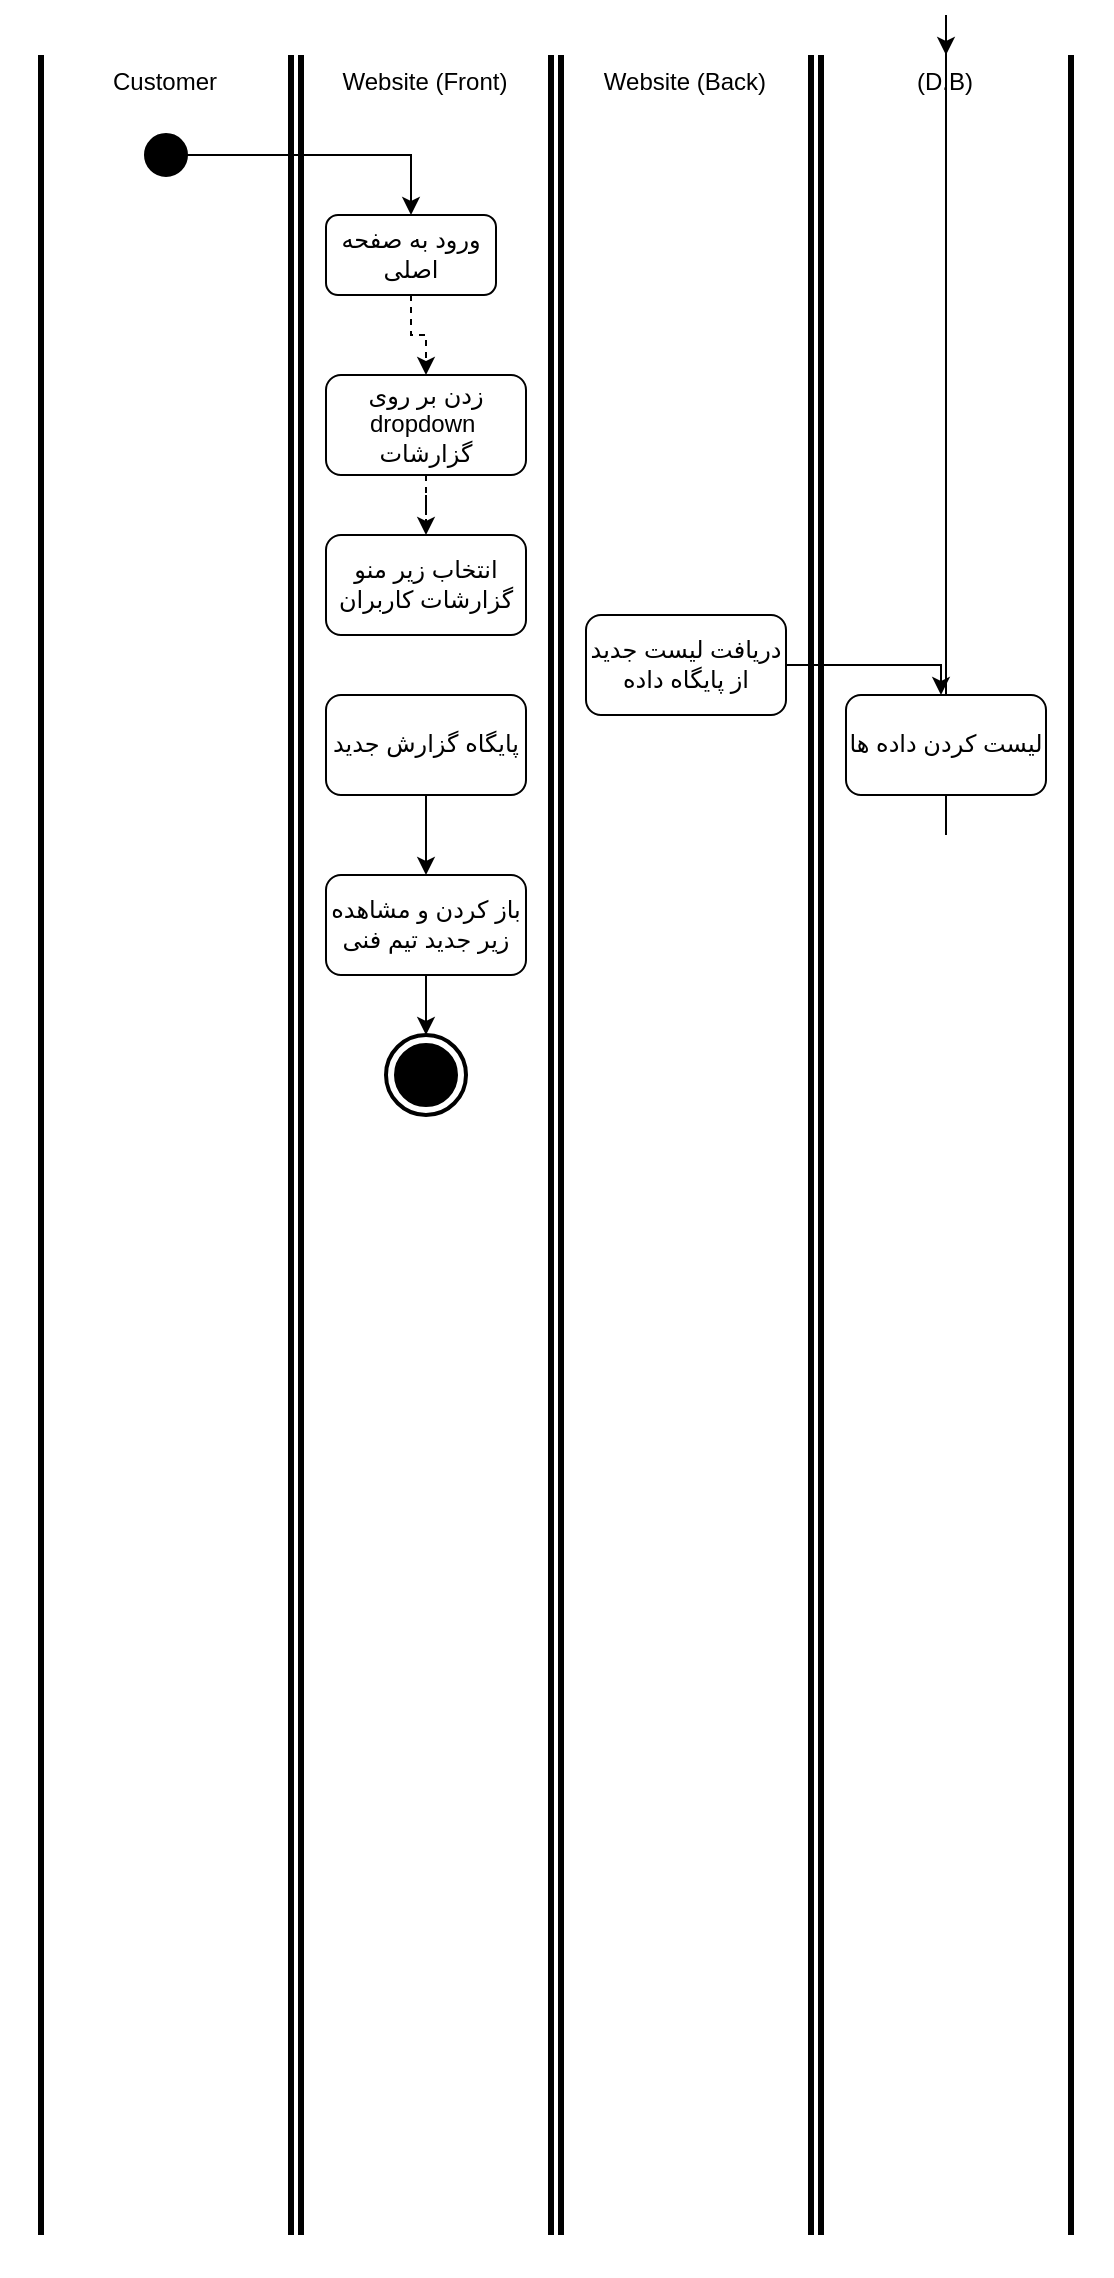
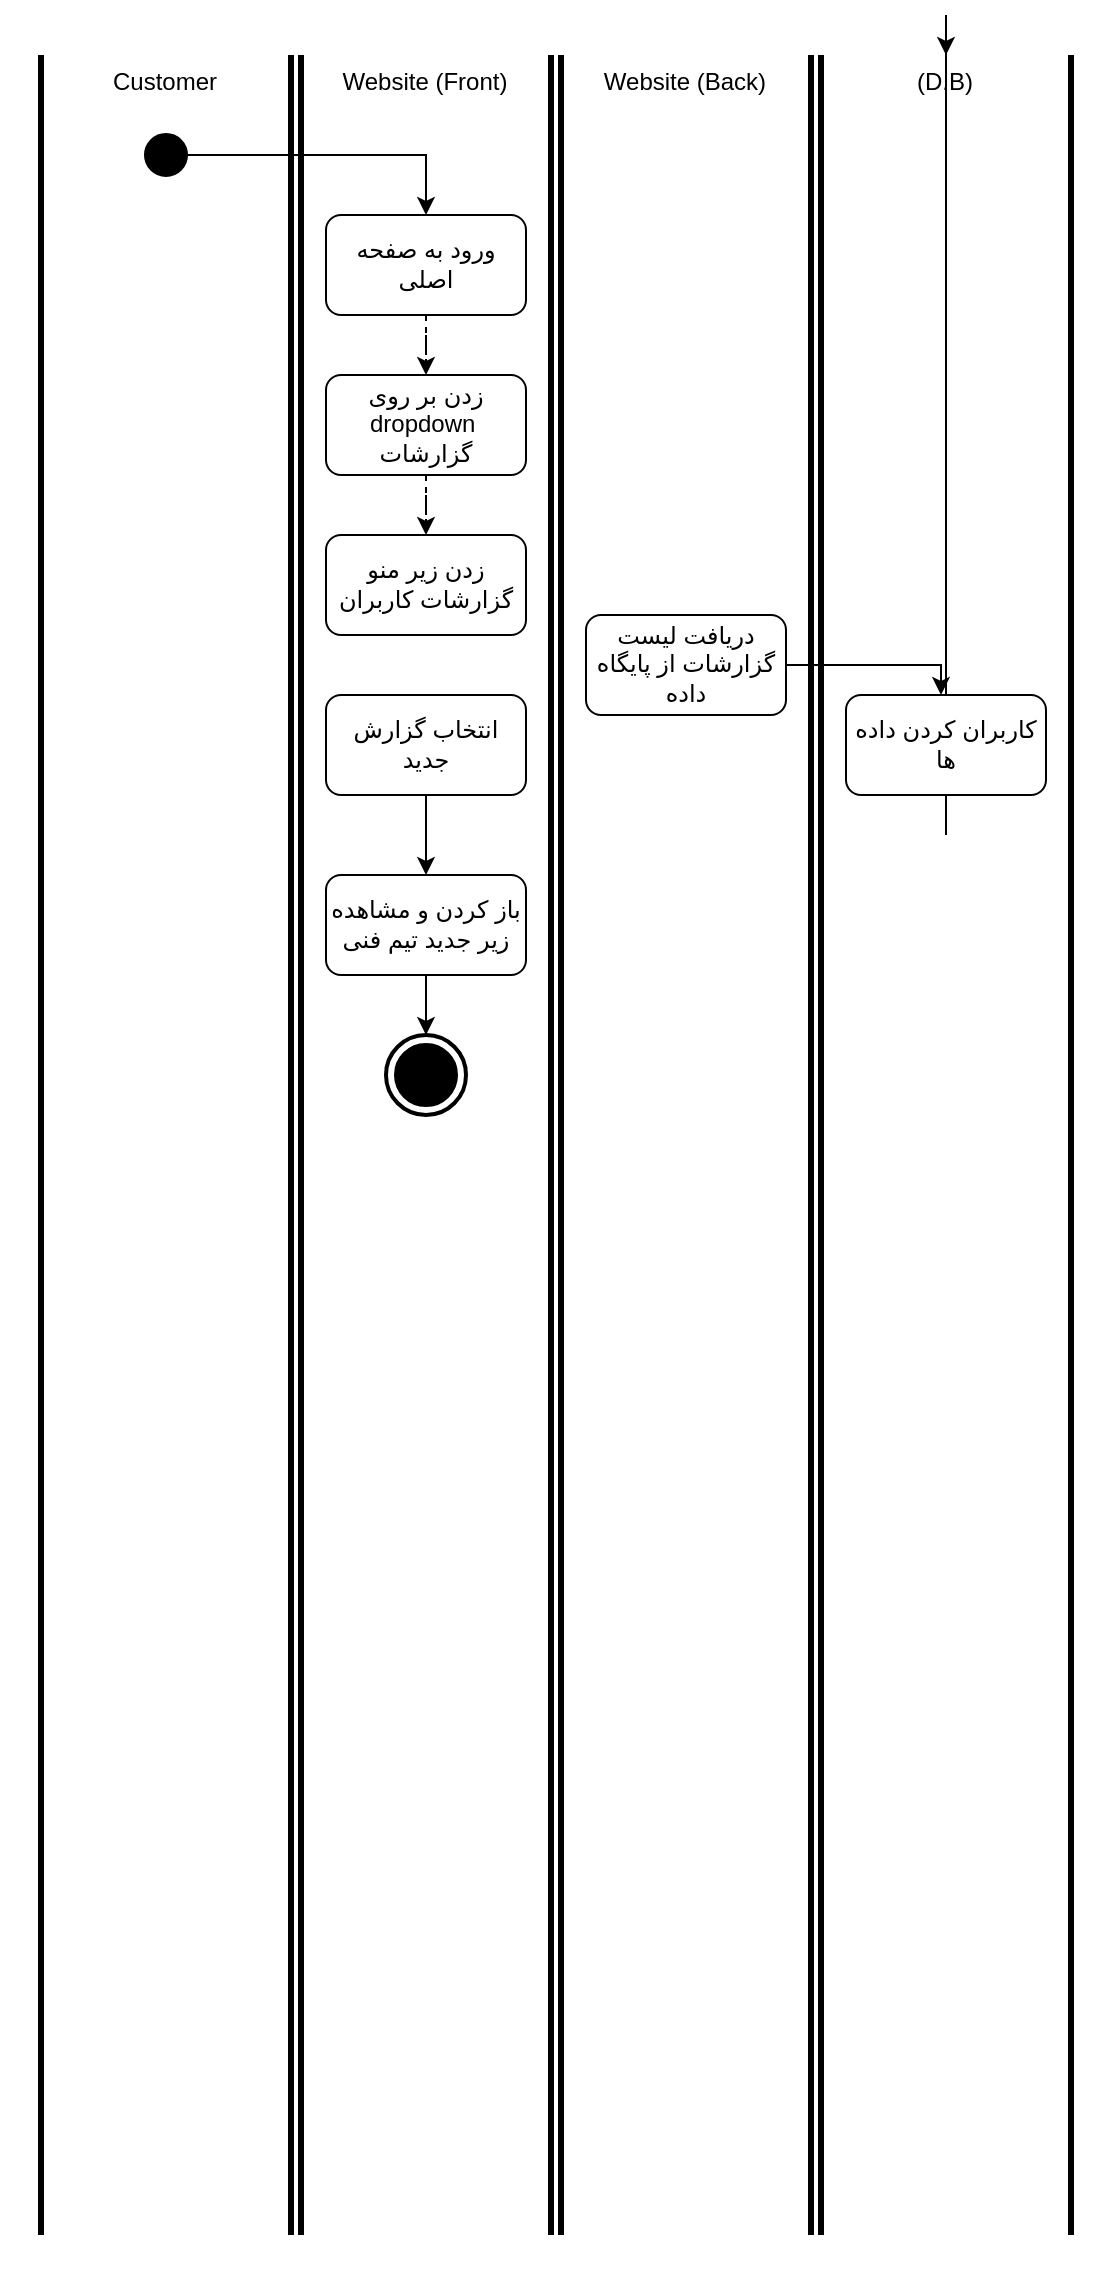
node "ورود به صفحه اصلی": size 170x80 -> 200x100
node "انتخاب زیر منو گزارشات کاربران": label "انتخاب زیر منو گزارشات کاربران" -> "زدن زیر منو گزارشات کاربران"
node "دریافت لیست جدید از پایگاه داده": label "دریافت لیست جدید از پایگاه داده" -> "دریافت لیست گزارشات از پایگاه داده"
node "پایگاه گزارش جدید": label "پایگاه گزارش جدید" -> "انتخاب گزارش جدید"
node "لیست کردن داده ها": label "لیست کردن داده ها" -> "کاربران کردن داده ها"
